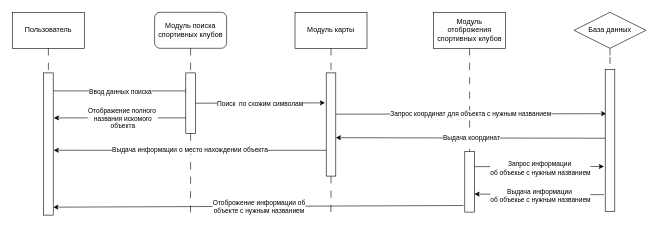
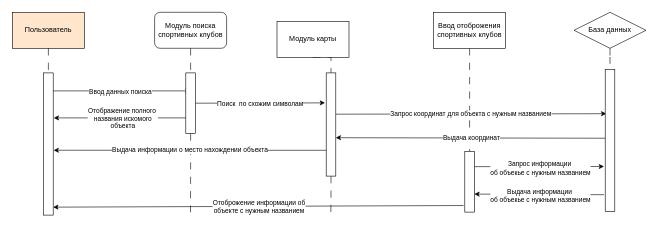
node "Пользователь": fillcolor #ffffff -> #ffe6cc
node "Модуль карты": moved (331, 30) -> (313, 39)
node "Модуль отоброжения спортивных клубов": label "Модуль отоброжения спортивных клубов" -> "Ввод отоброжения спортивных клубов"
